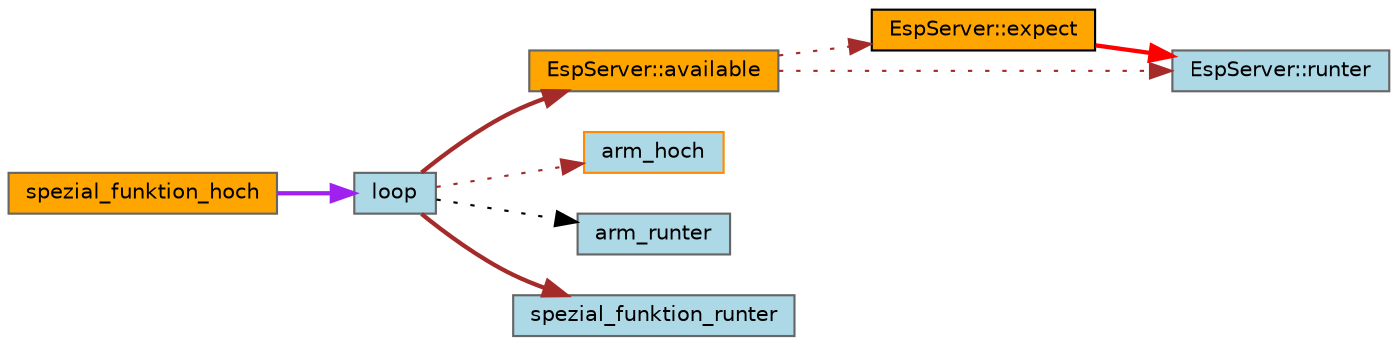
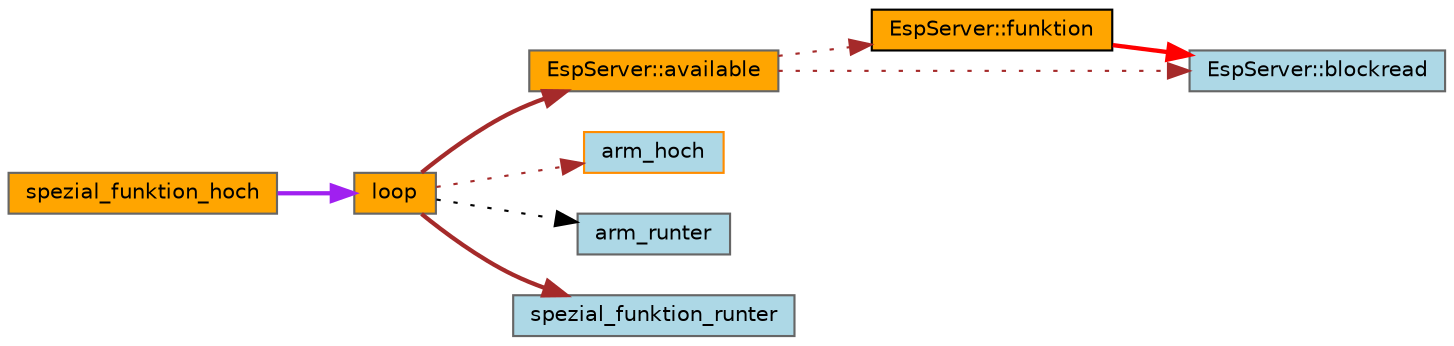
node "EspServer::expect": label "EspServer::expect" -> "EspServer::funktion"
node "EspServer::runter": label "EspServer::runter" -> "EspServer::blockread"
node "loop": fillcolor lightblue -> orange
